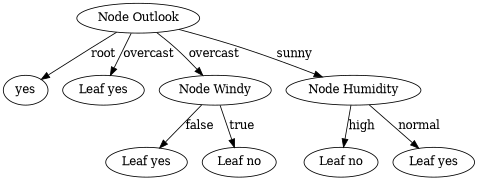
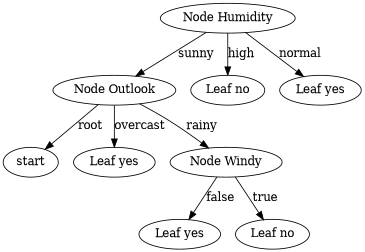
edge "Node Outlook" -> "Node Humidity": reversed
edge "Node Outlook" -> "Node Windy": label "overcast" -> "rainy"
node "yes": label "yes" -> "start"
